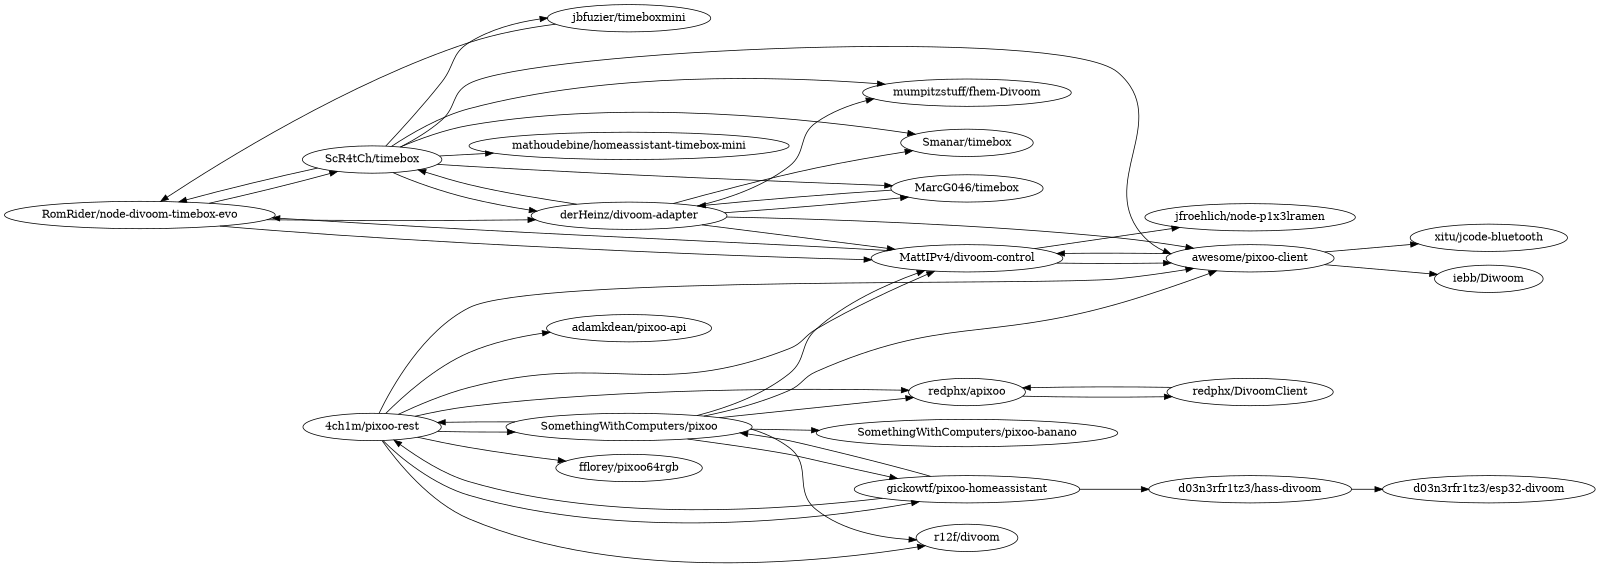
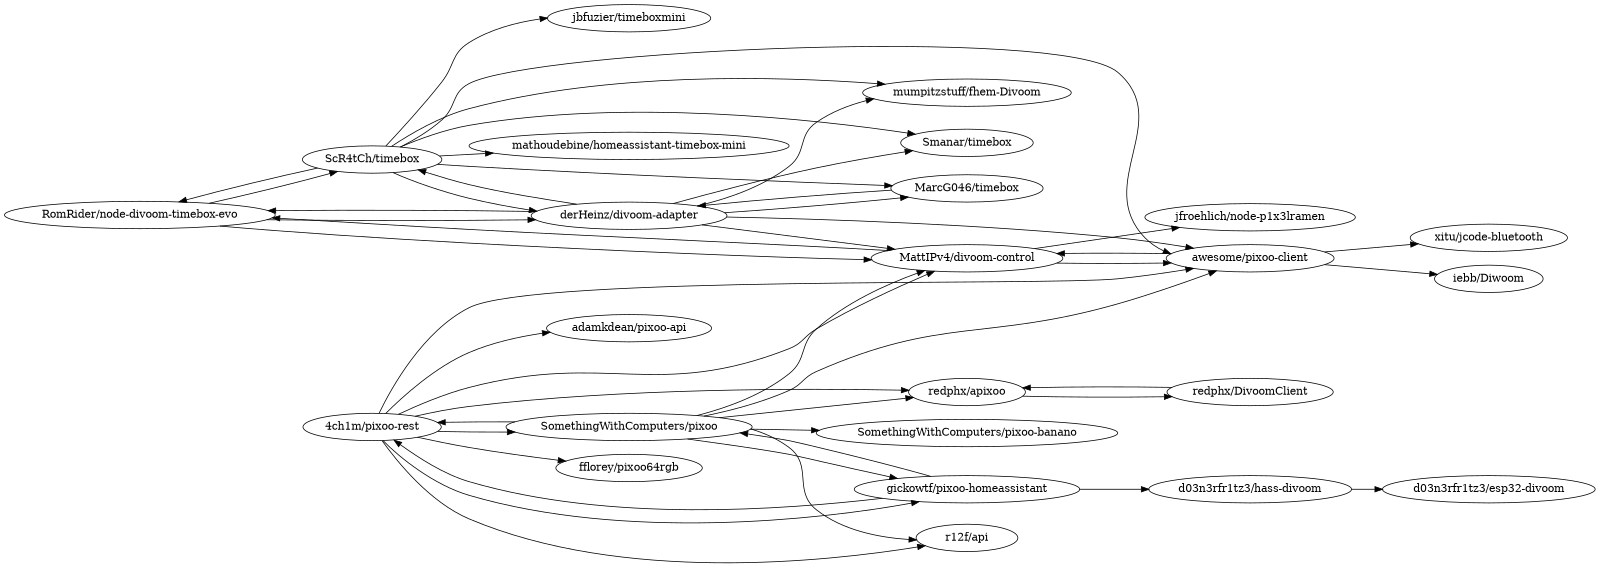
edge "jbfuzier/timeboxmini" -> "RomRider/node-divoom-timebox-evo": now "derHeinz/divoom-adapter" -> "RomRider/node-divoom-timebox-evo"
node "r12f/divoom": label "r12f/divoom" -> "r12f/api"
